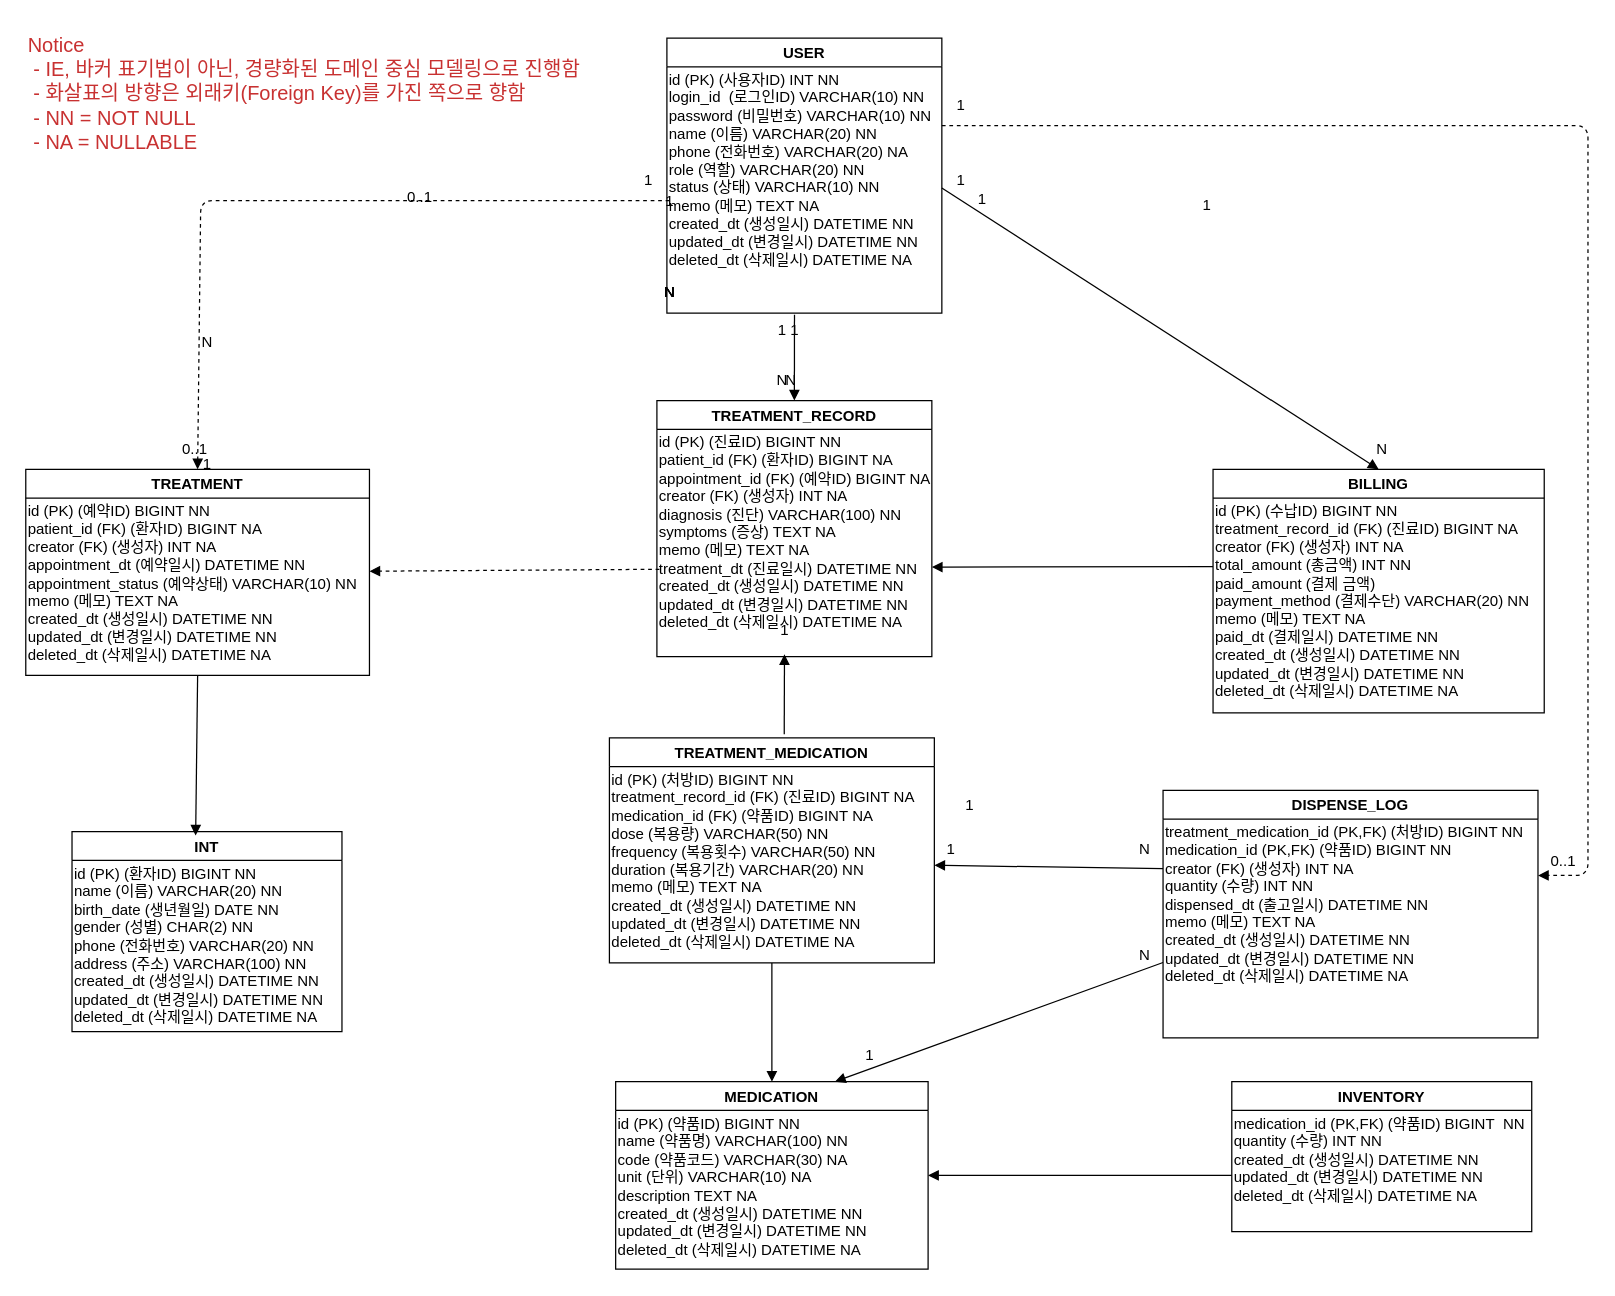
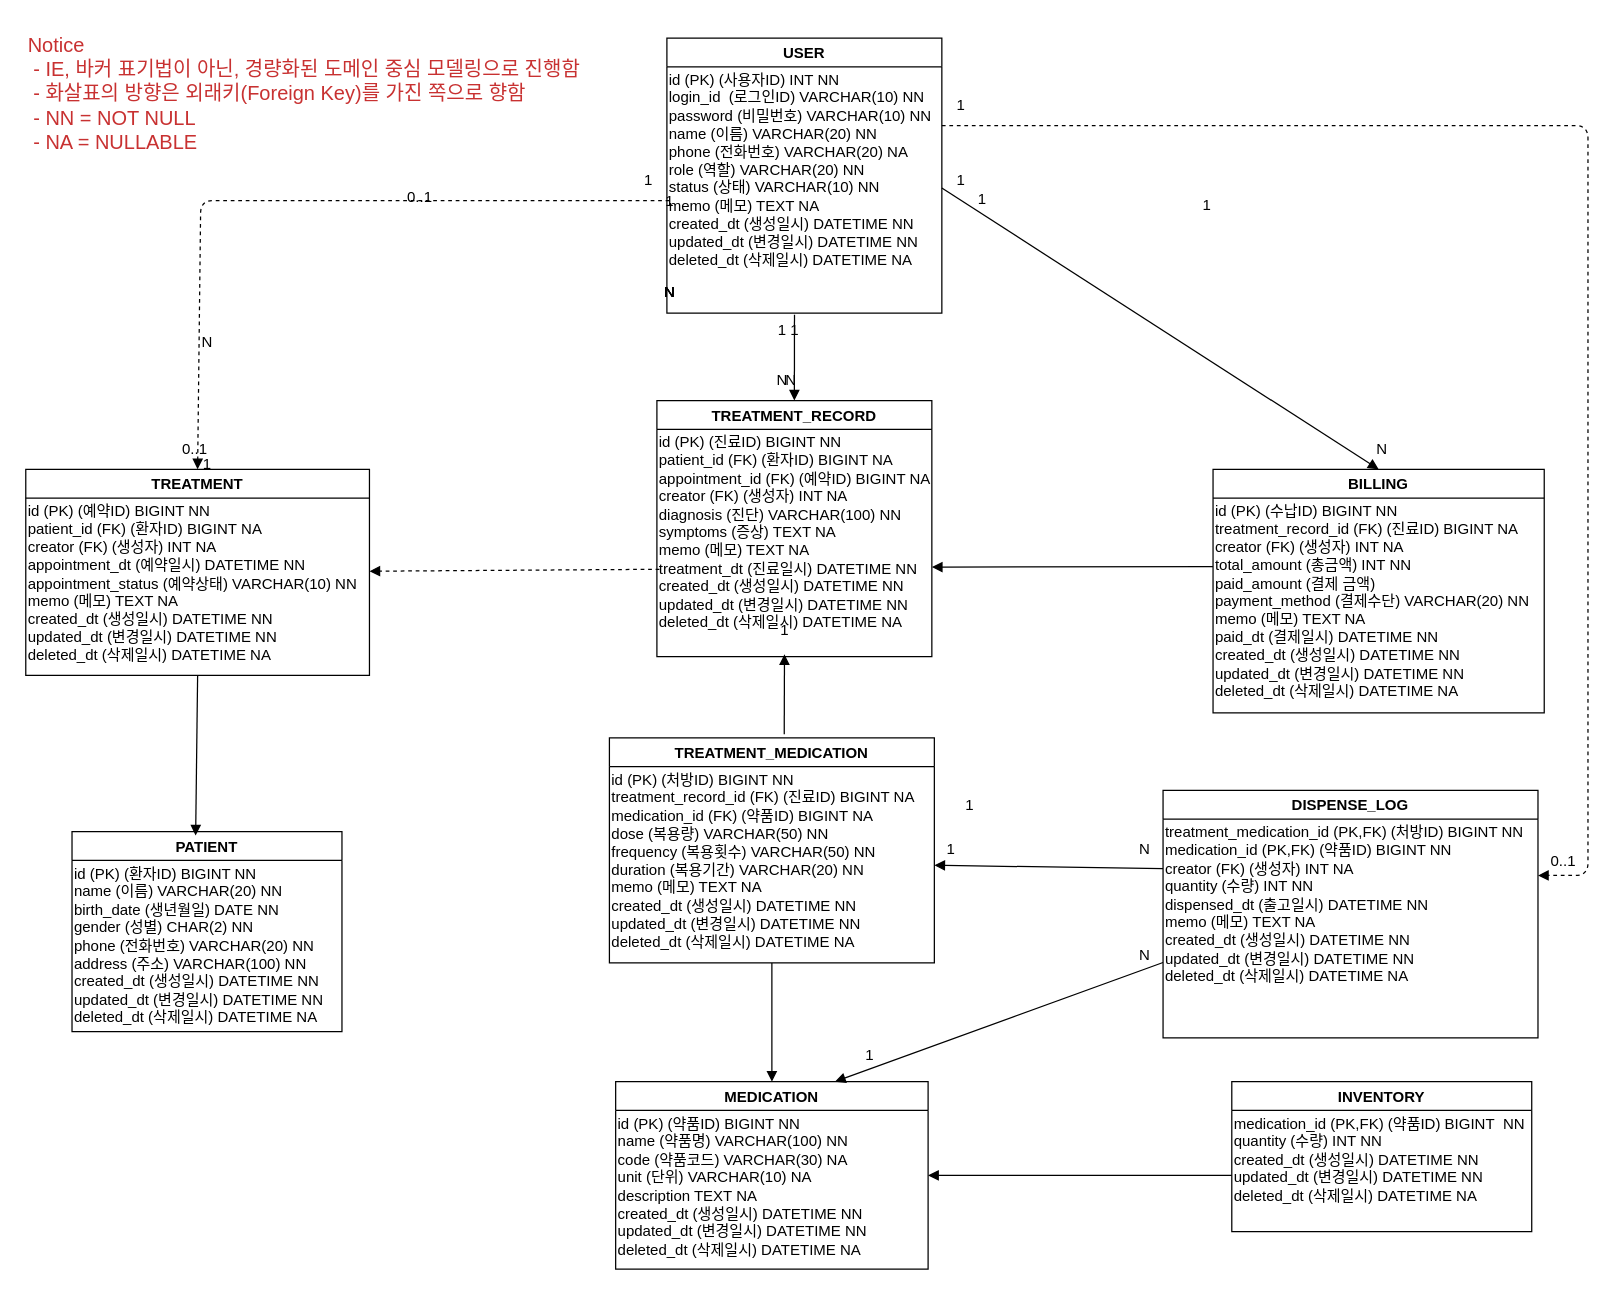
node "INT": label "INT" -> "PATIENT"
